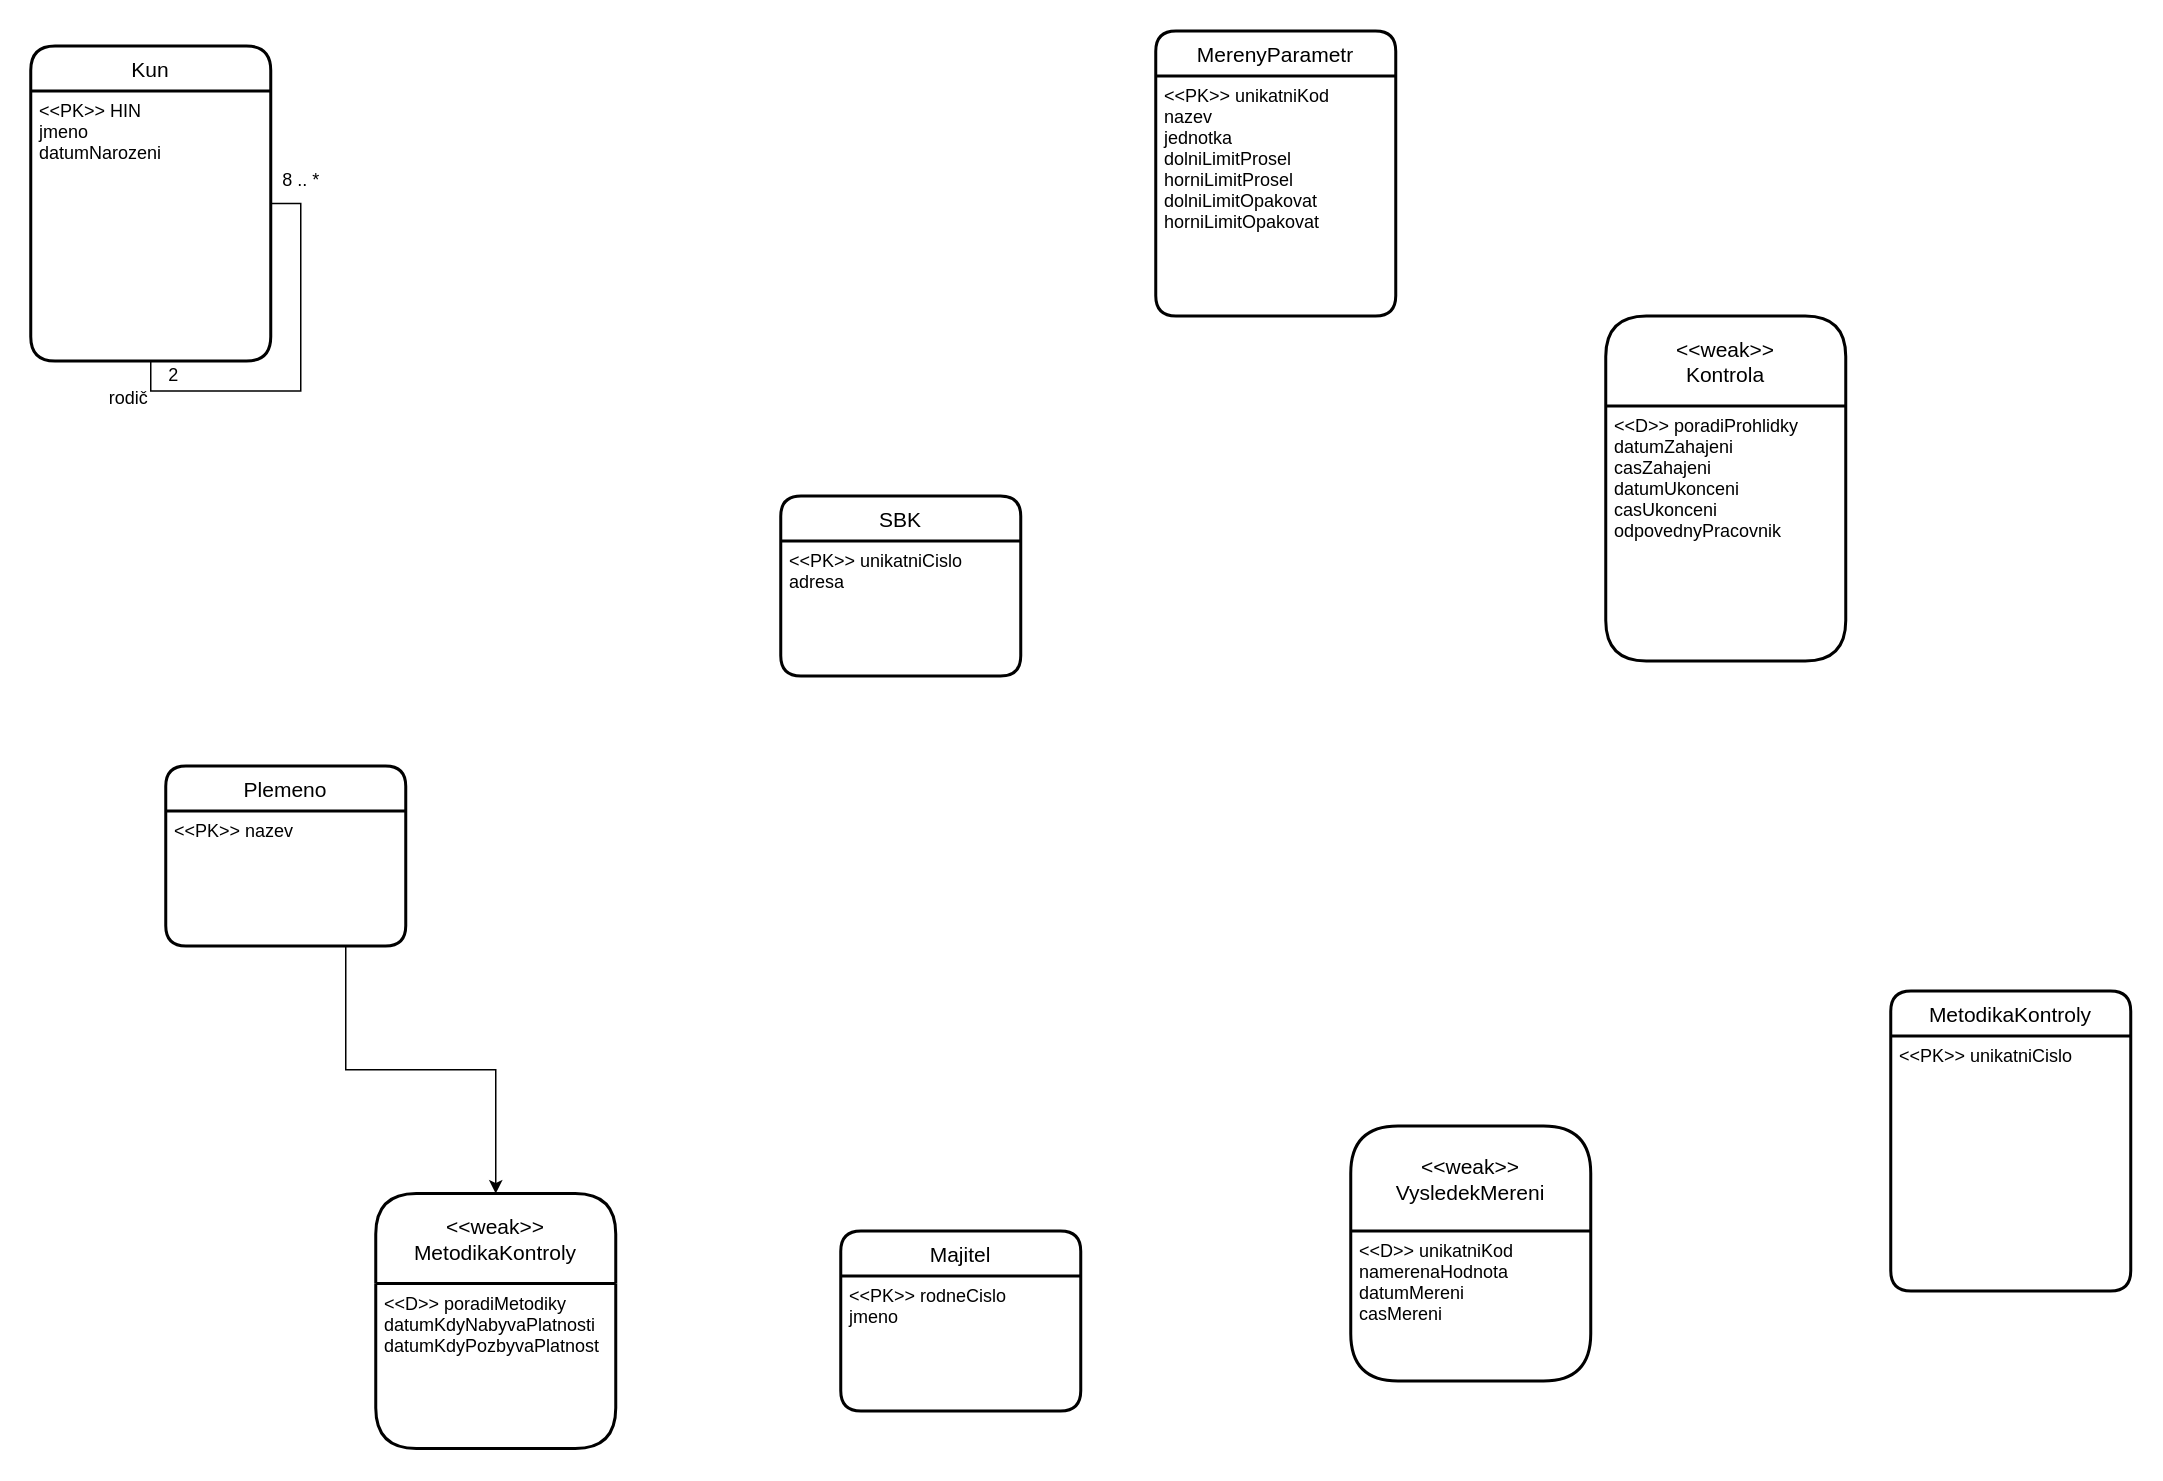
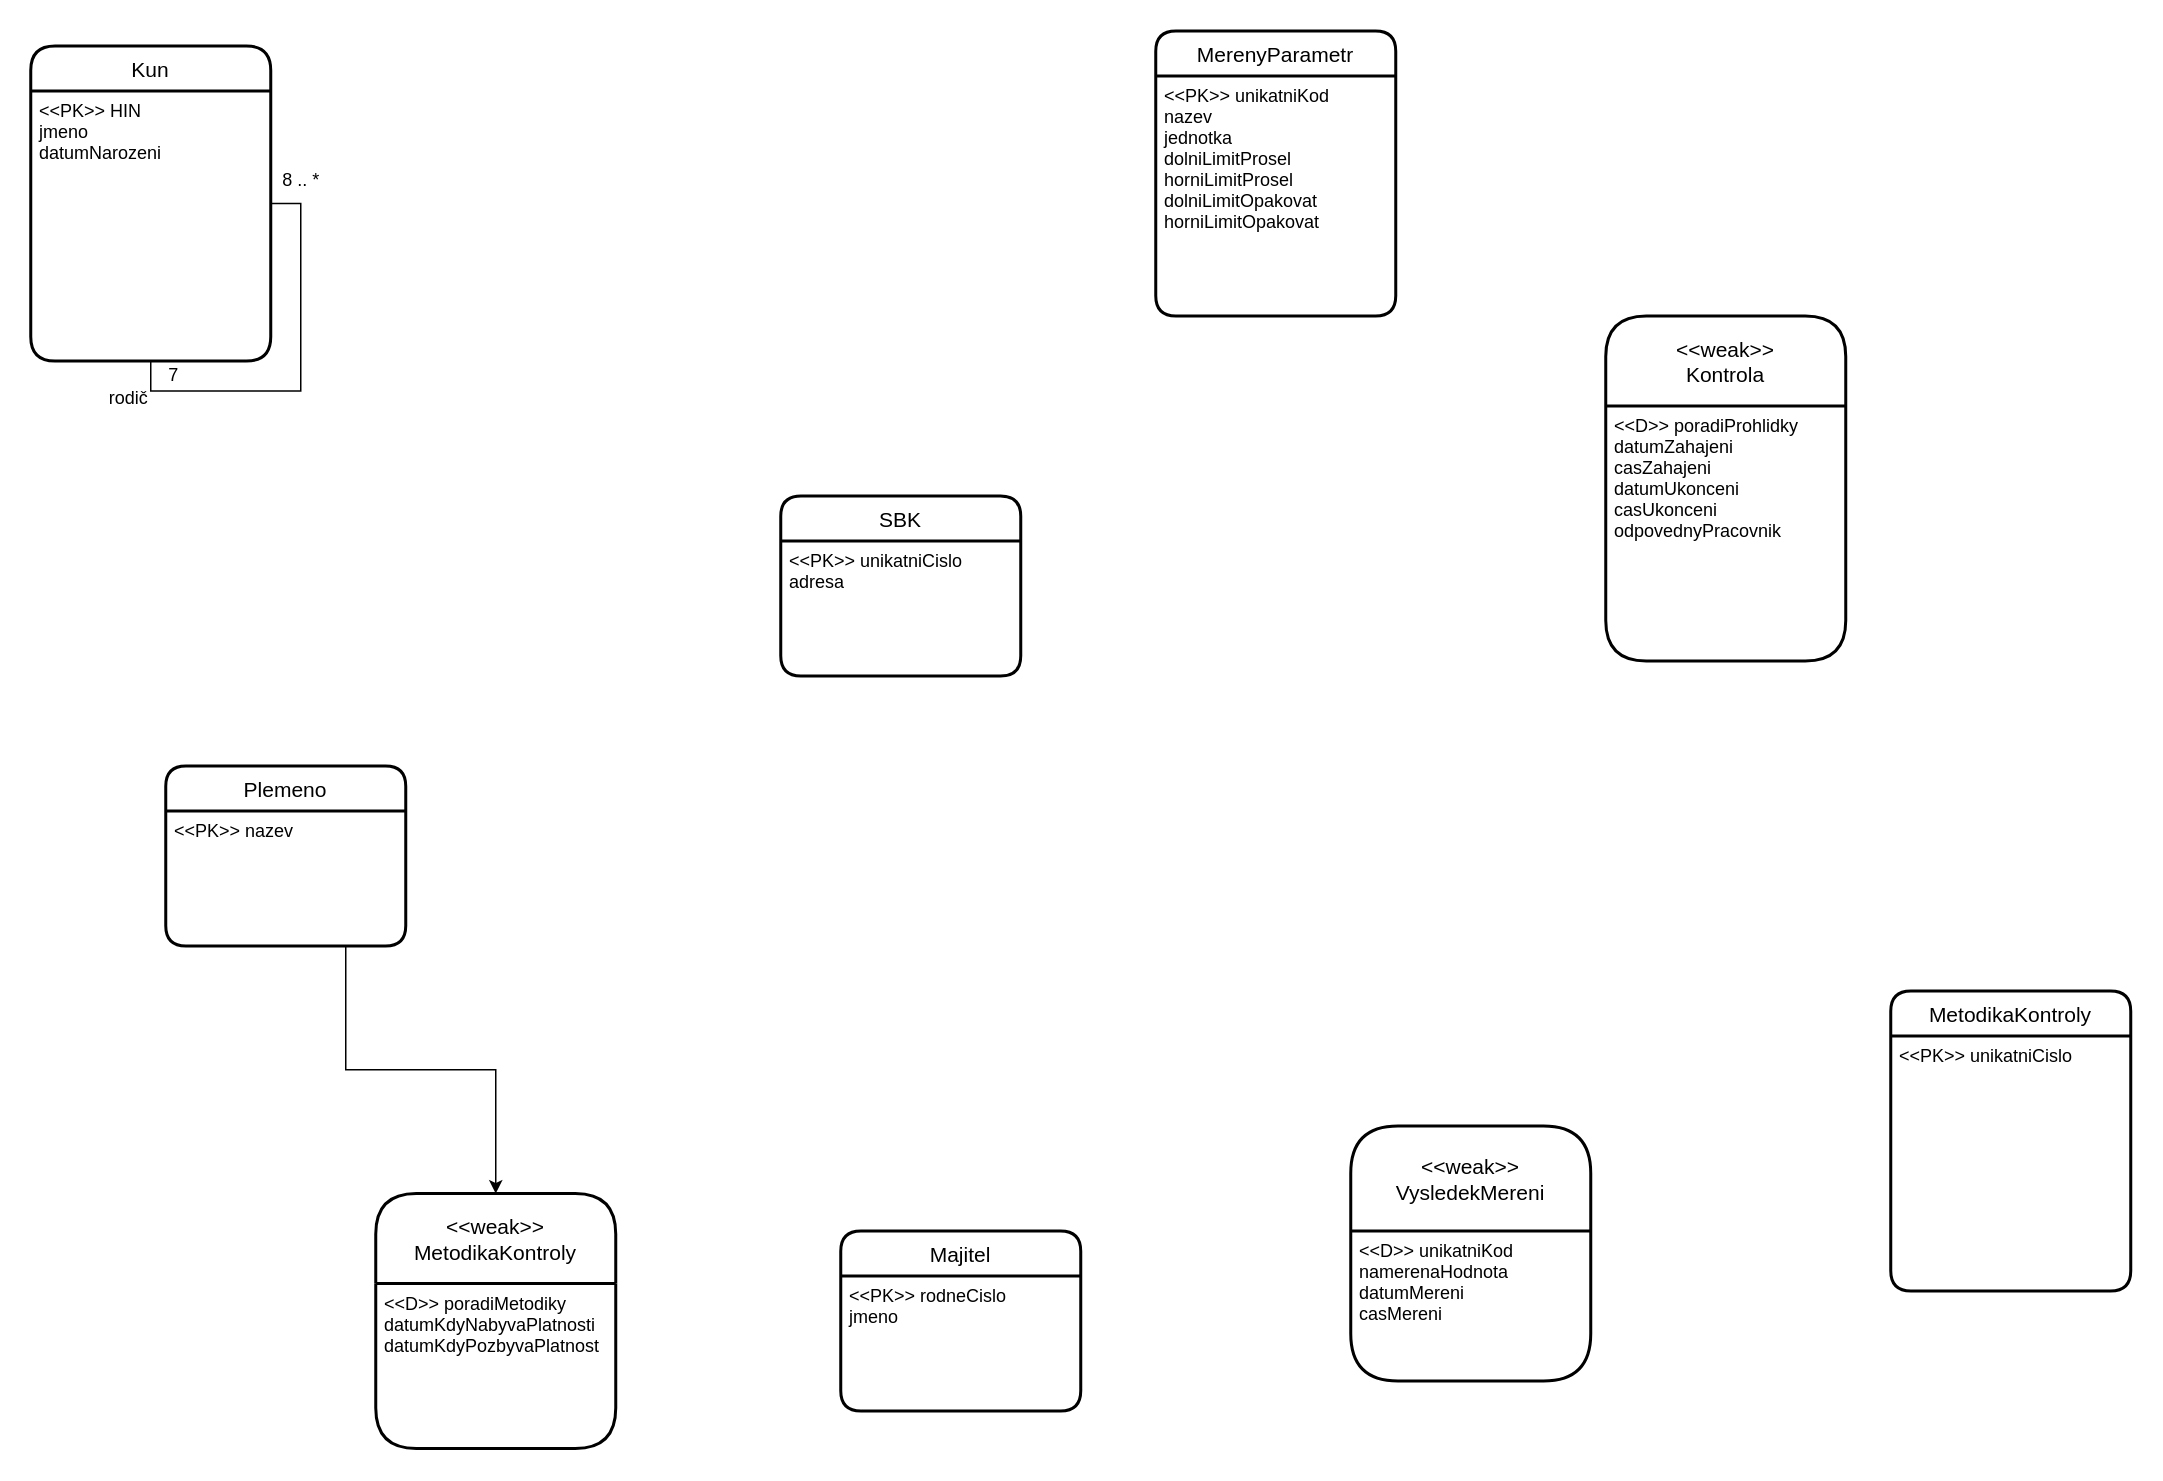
node "2": label "2" -> "7"
